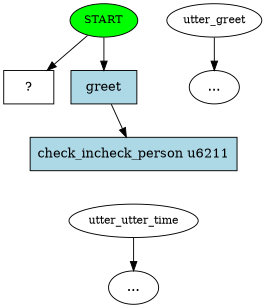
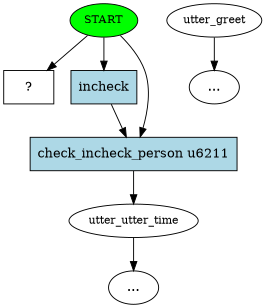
edge "START" -> "check_incheck_person u6211": added
node "greet": label "greet" -> "incheck"
edge "check_incheck_person u6211" -> "utter_utter_time": added
